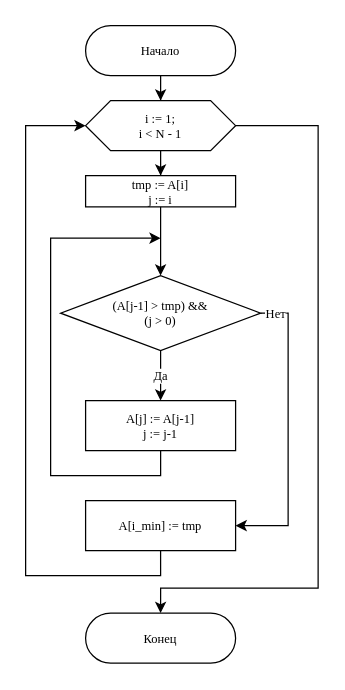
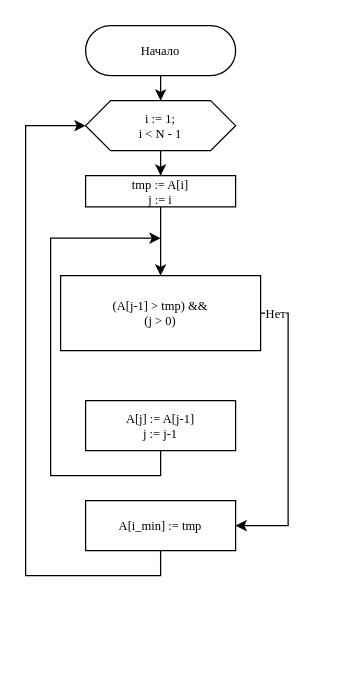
node "(A[j-1] > tmp) && (j > 0)": shape diamond -> rectangle
edge "(A[j-1] > tmp) && (j > 0)" -> "A[j] := A[j-1] j := j-1": removed, label "Да"
edge "i := 1; i < N - 1" -> "Конец": removed
node "A[j] := A[j-1] j := j-1": shape rectangle -> rounded rectangle
node "Конец": removed
